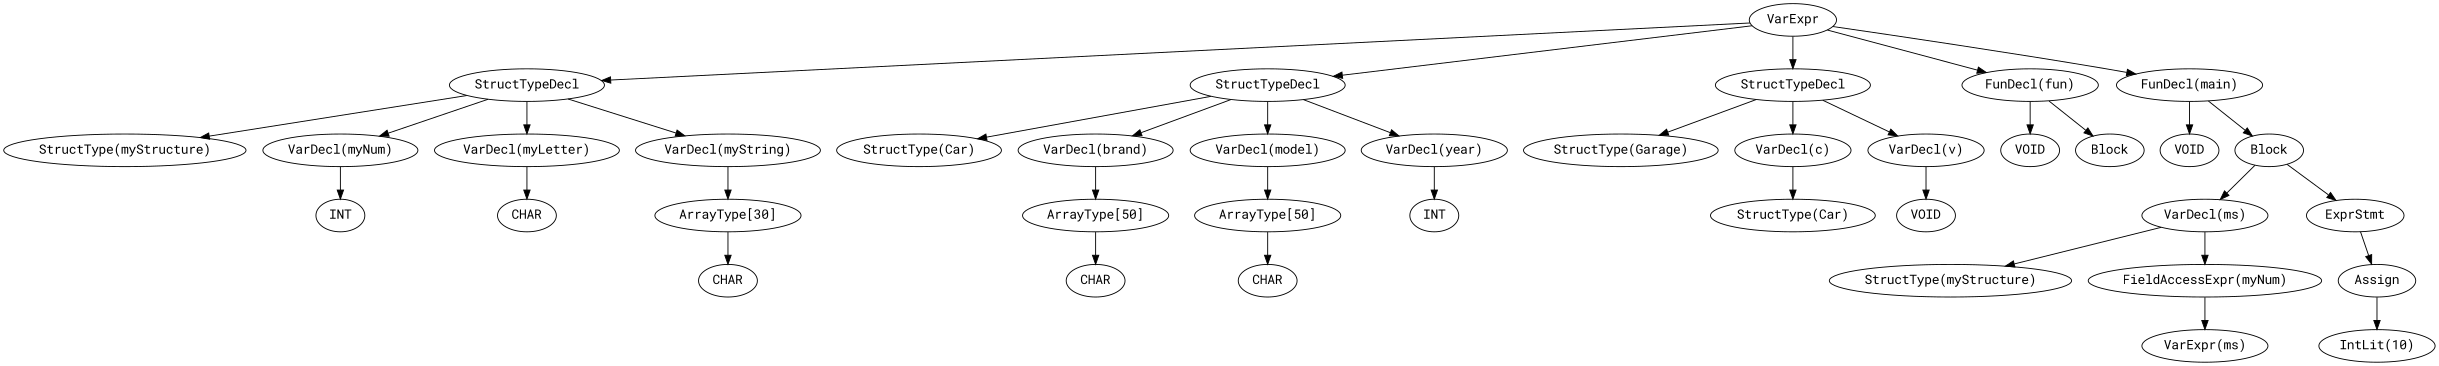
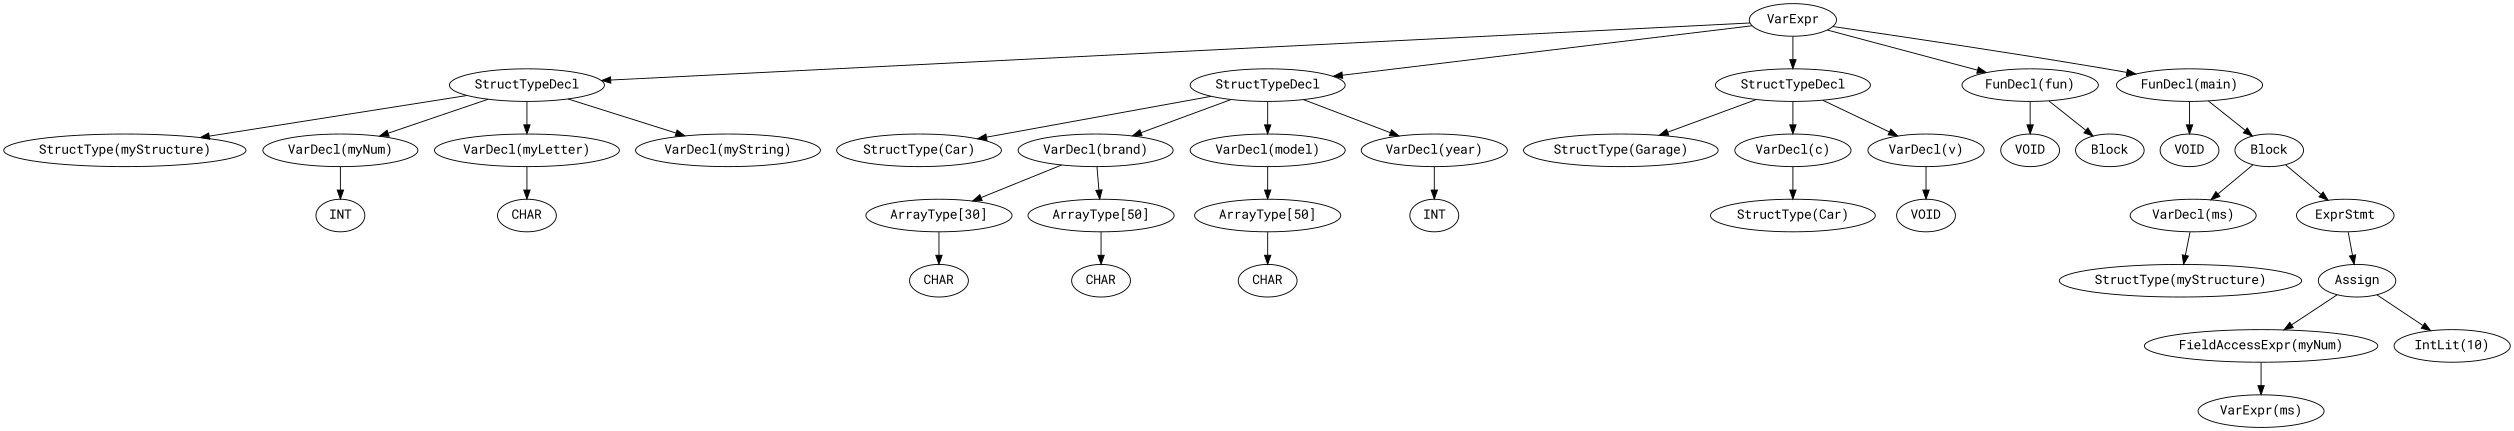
edge "VarDecl(myString)" -> "ArrayType[30]": now "VarDecl(brand)" -> "ArrayType[30]"
edge "VarDecl(ms)" -> "FieldAccessExpr(myNum)": now "Assign" -> "FieldAccessExpr(myNum)"
